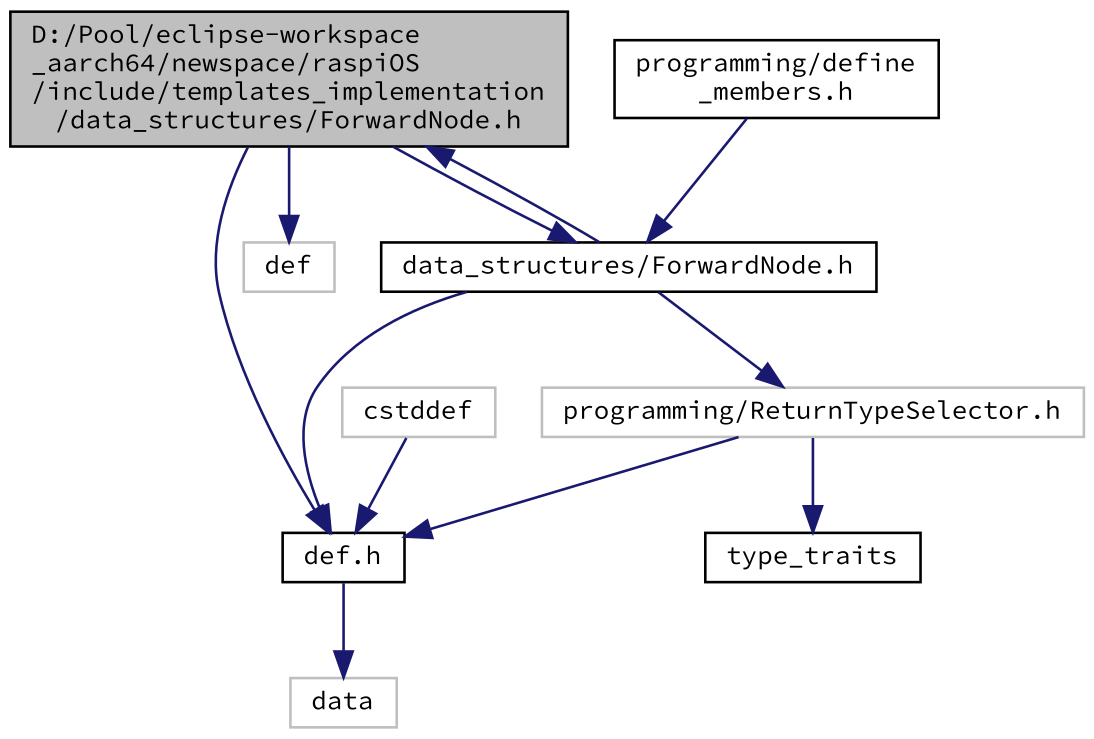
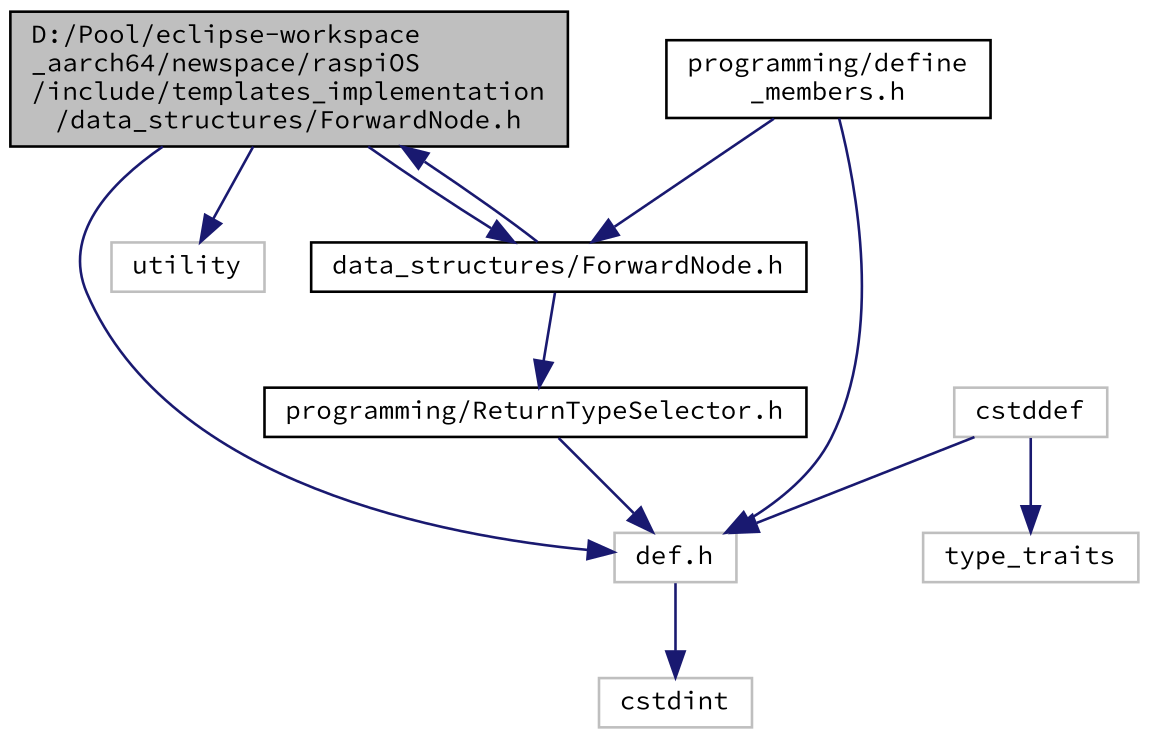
node "def": label "def" -> "utility"
edge "data_structures/ForwardNode.h" -> "def.h": now "programming/define _members.h" -> "def.h"
node "programming/ReturnTypeSelector.h": color grey75 -> black
edge "programming/ReturnTypeSelector.h" -> "type_traits": now "cstddef" -> "type_traits"
node "def.h": color black -> grey75
node "type_traits": color black -> grey75
node "data": label "data" -> "cstdint"
